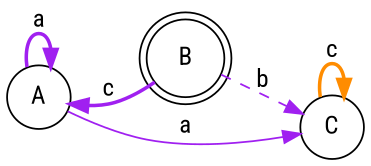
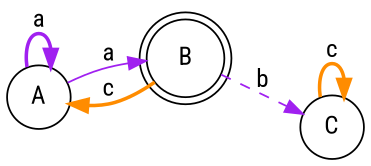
edge "B" -> "A": color purple -> darkorange
edge "A" -> "C": now "A" -> "B"
